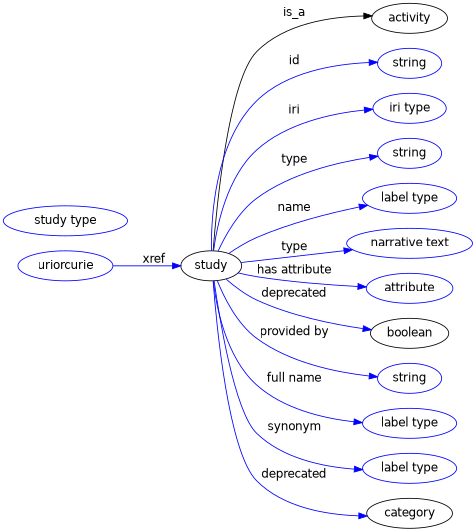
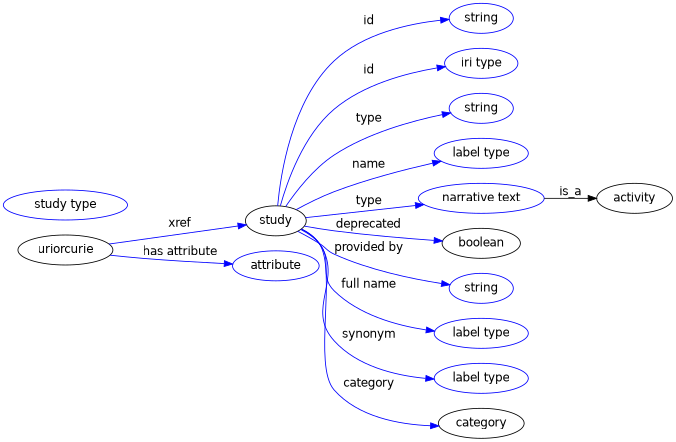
edge "study" -> "activity": now "narrative text" -> "activity"
edge "study" -> "iri type": label "iri" -> "id"
node "uriorcurie": color blue -> black
edge "study" -> "attribute": now "uriorcurie" -> "attribute"
edge "study" -> "category": label "deprecated" -> "category"
